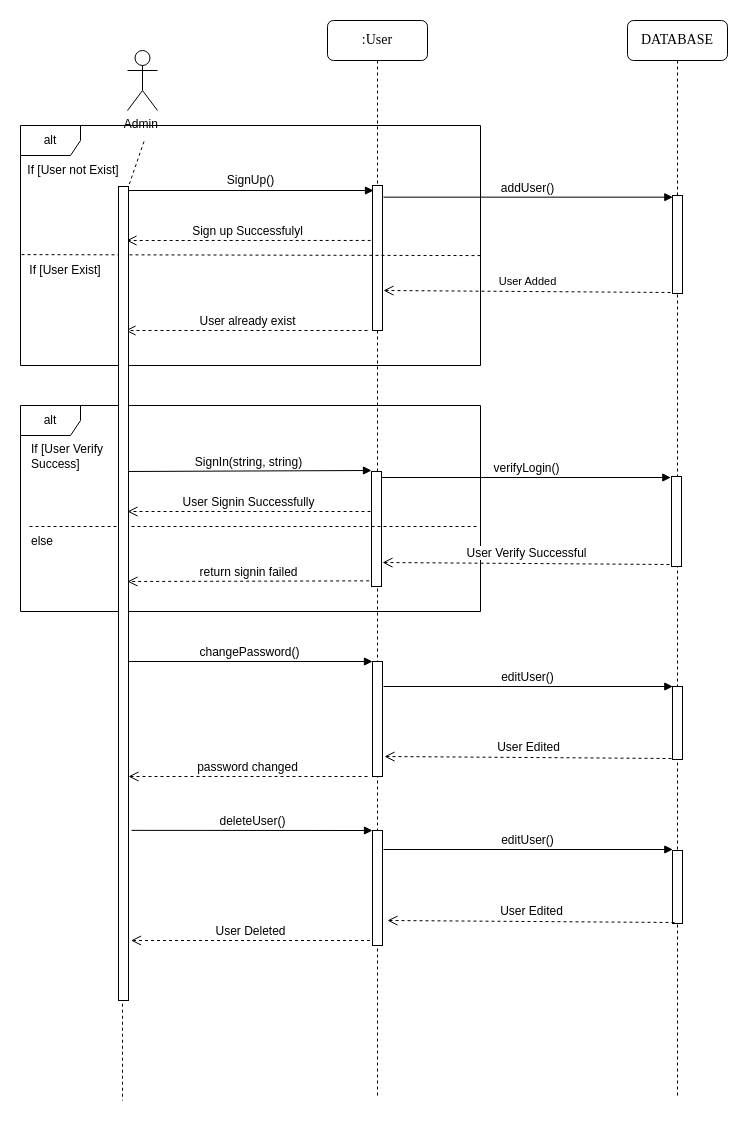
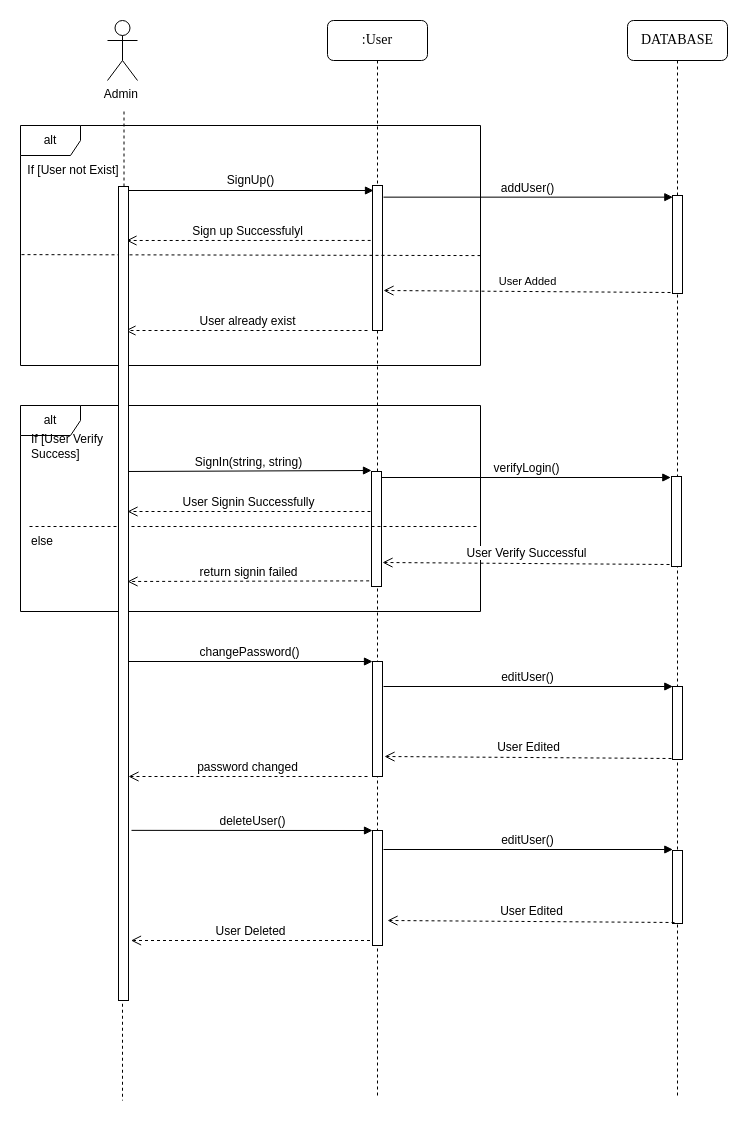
node "Admin": moved (143, 81) -> (123, 51)
node "If [User Exist]": removed
node "If [User Verify Success]": moved (70, 457) -> (70, 447)
